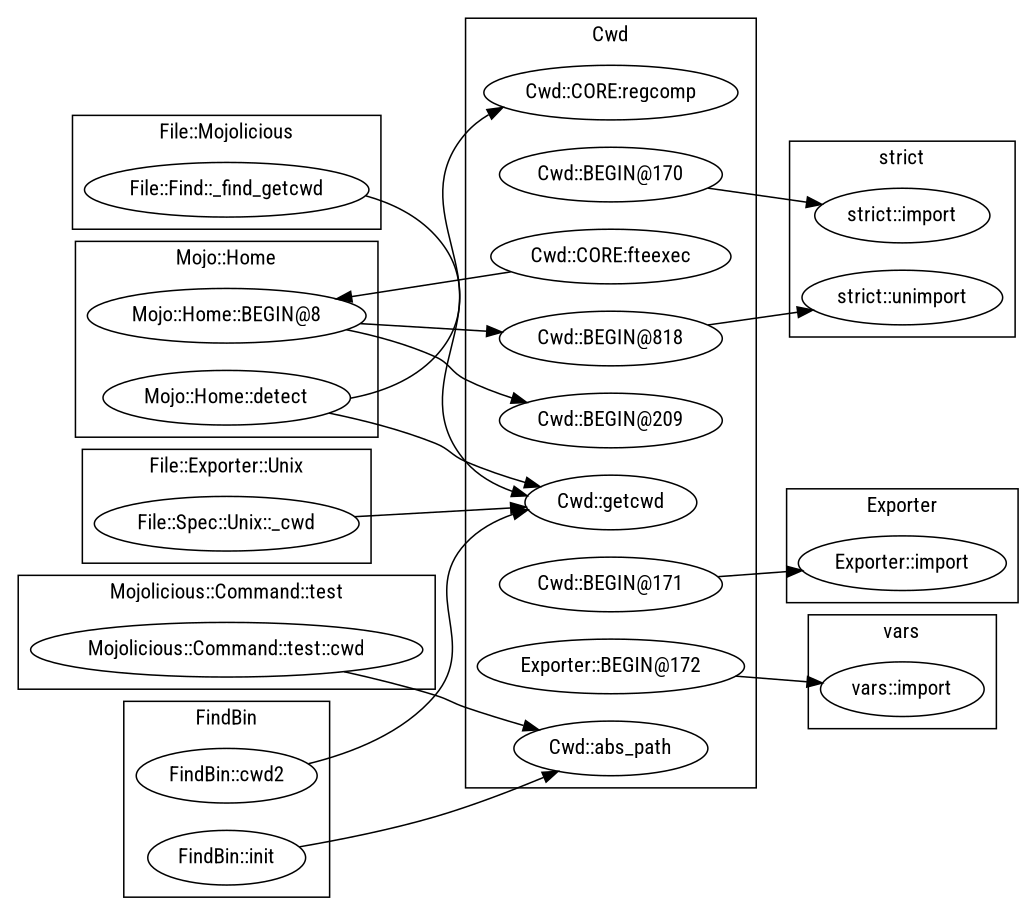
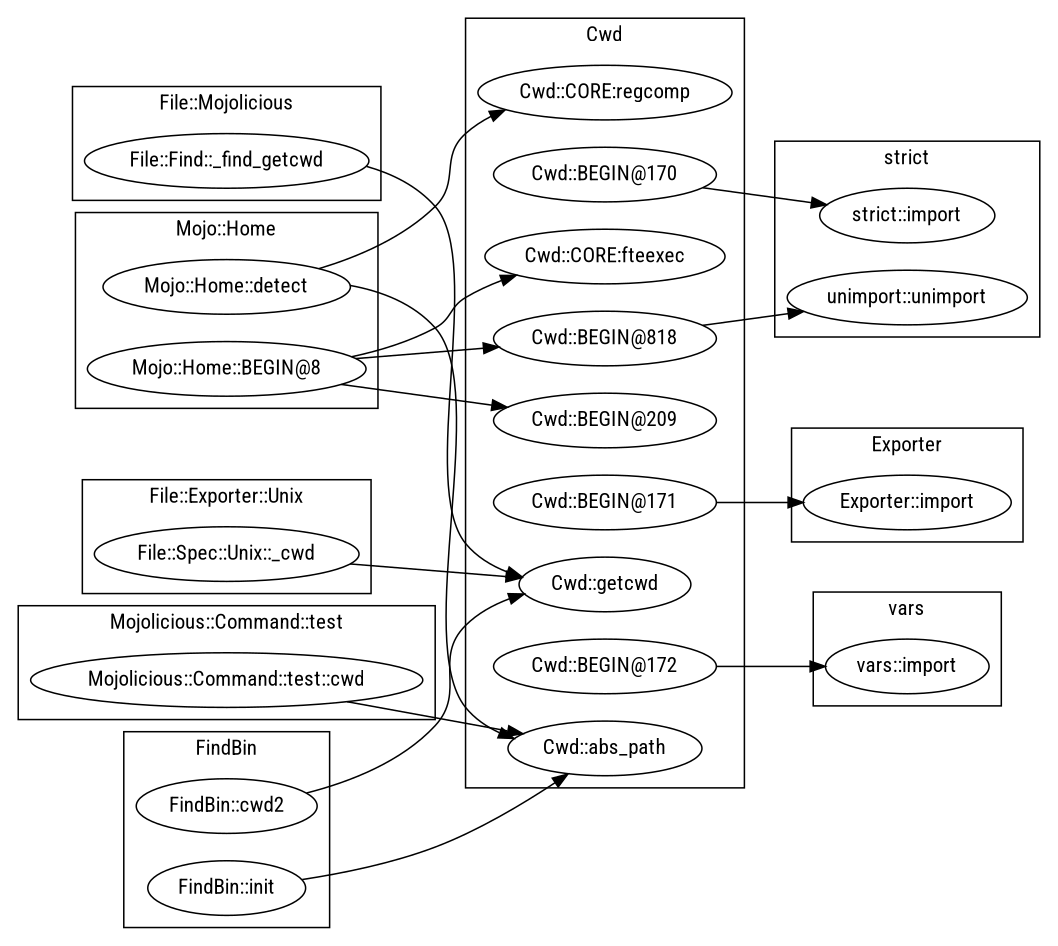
edge "Cwd::CORE:fteexec" -> "Mojo::Home::BEGIN@8": reversed
node "strict::unimport": label "strict::unimport" -> "unimport::unimport"
edge "Mojo::Home::detect" -> "Cwd::getcwd": now "Mojo::Home::detect" -> "Cwd::abs_path"
node "Exporter::BEGIN@172": label "Exporter::BEGIN@172" -> "Cwd::BEGIN@172"
